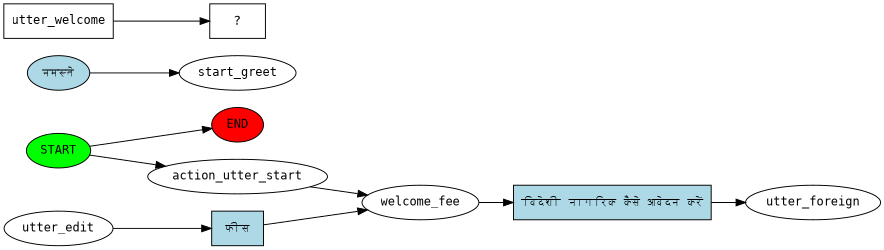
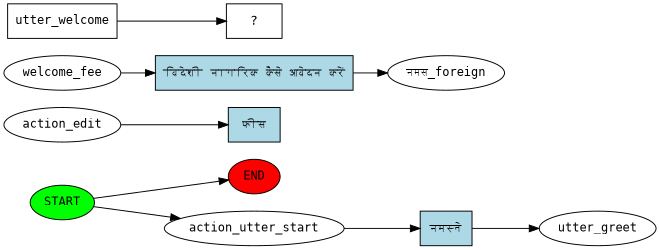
node "नमस्ते": shape ellipse -> box
node "start_greet": label "start_greet" -> "utter_greet"
edge "action_utter_start" -> "welcome_fee": now "action_utter_start" -> "नमस्ते"
node "utter_foreign": label "utter_foreign" -> "नमस_foreign"
edge "फीस" -> "welcome_fee": removed
node "utter_edit": label "utter_edit" -> "action_edit"
